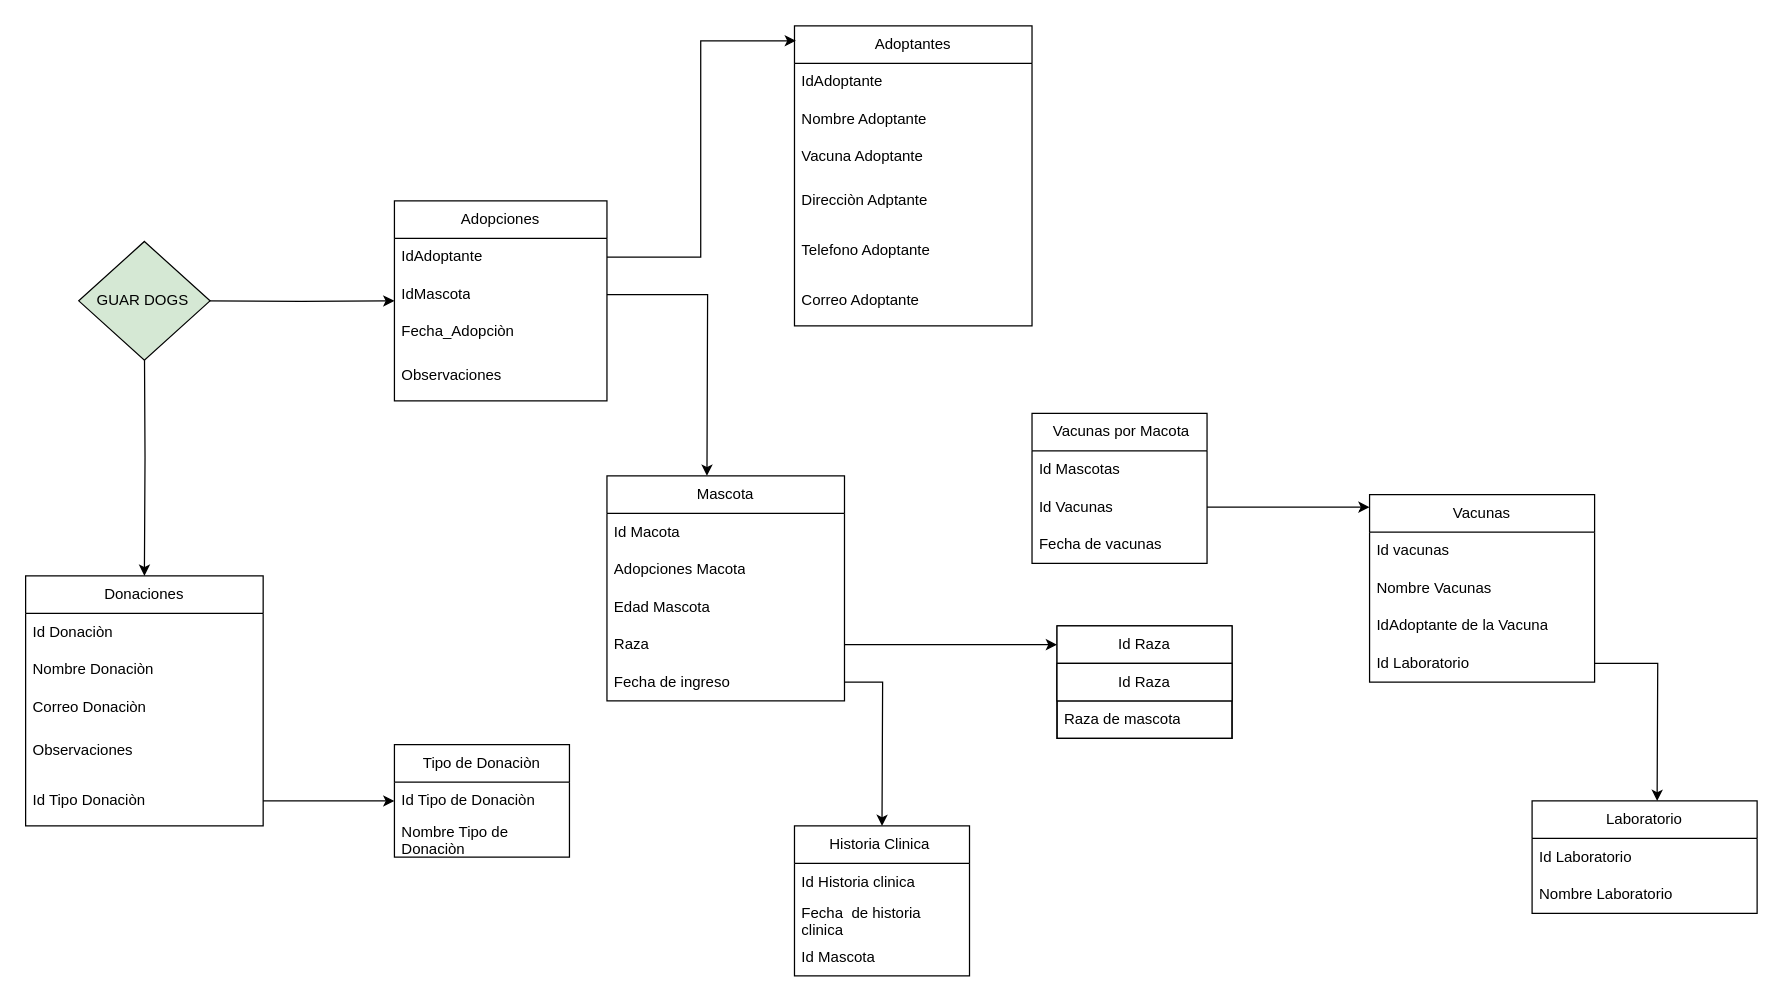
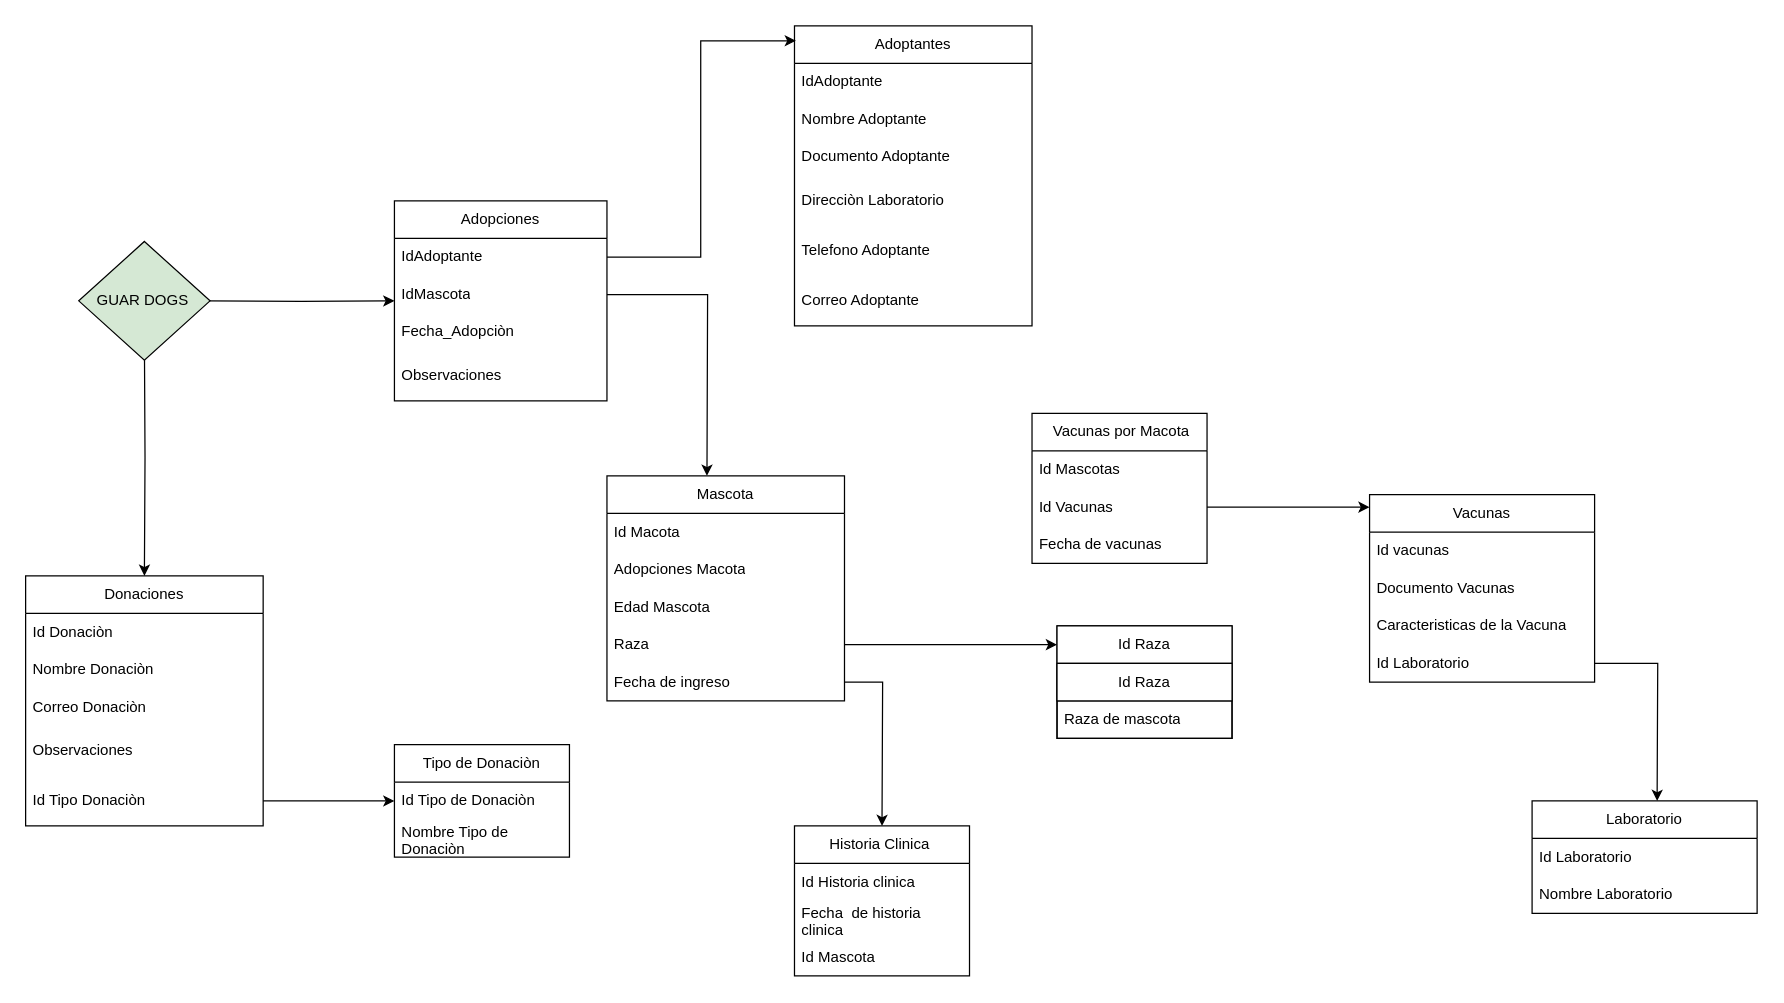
node "Vacuna Adoptante": label "Vacuna Adoptante" -> "Documento Adoptante"
node "Direcciòn Adptante": label "Direcciòn Adptante" -> "Direcciòn Laboratorio"
node "Nombre Vacunas": label "Nombre Vacunas" -> "Documento Vacunas"
node "IdAdoptante de la Vacuna": label "IdAdoptante de la Vacuna" -> "Caracteristicas de la Vacuna"
